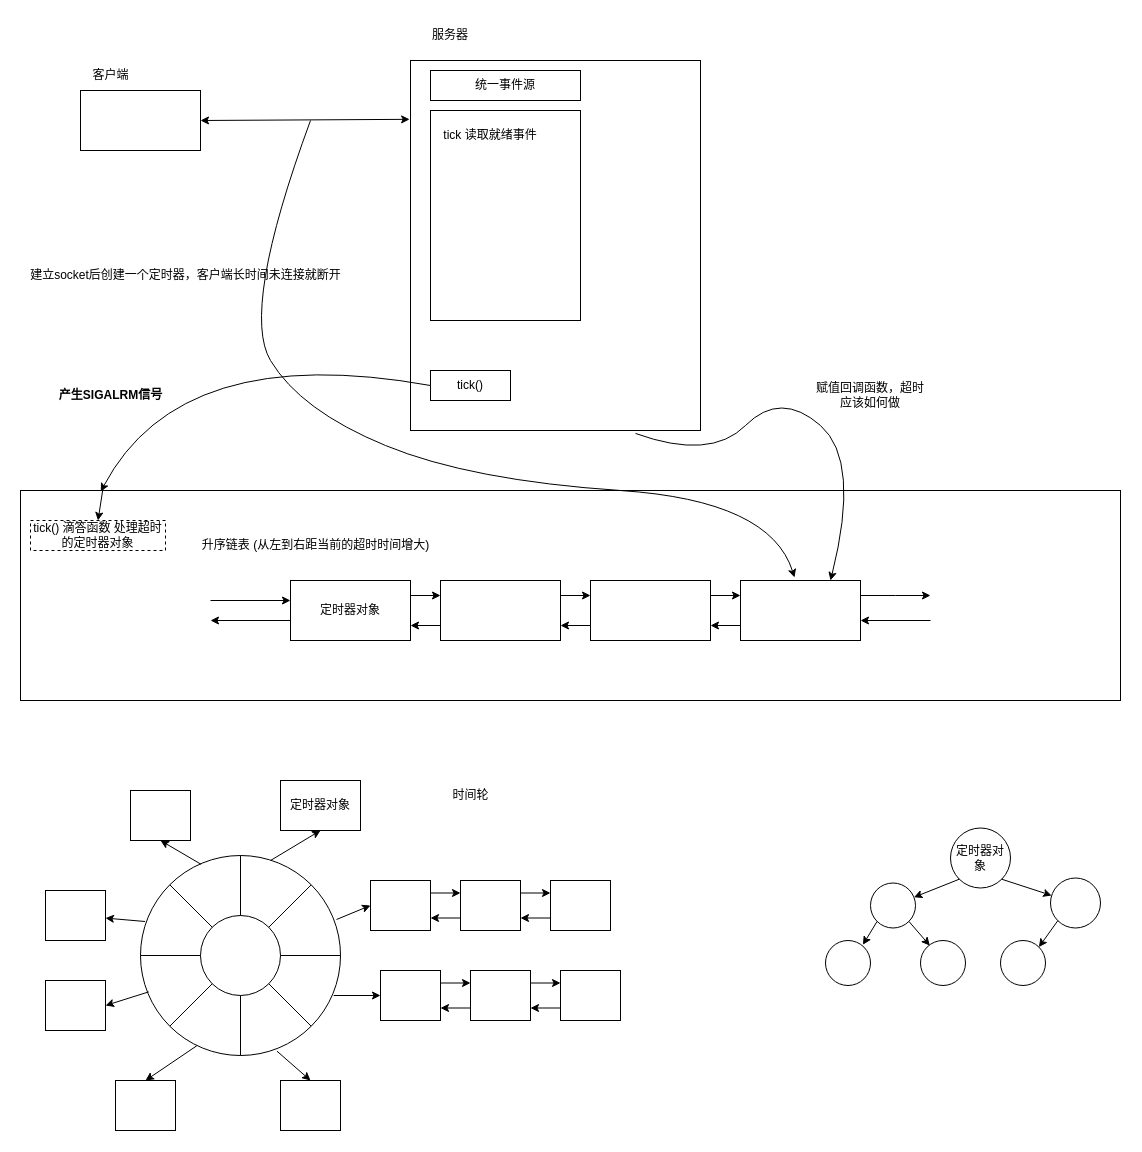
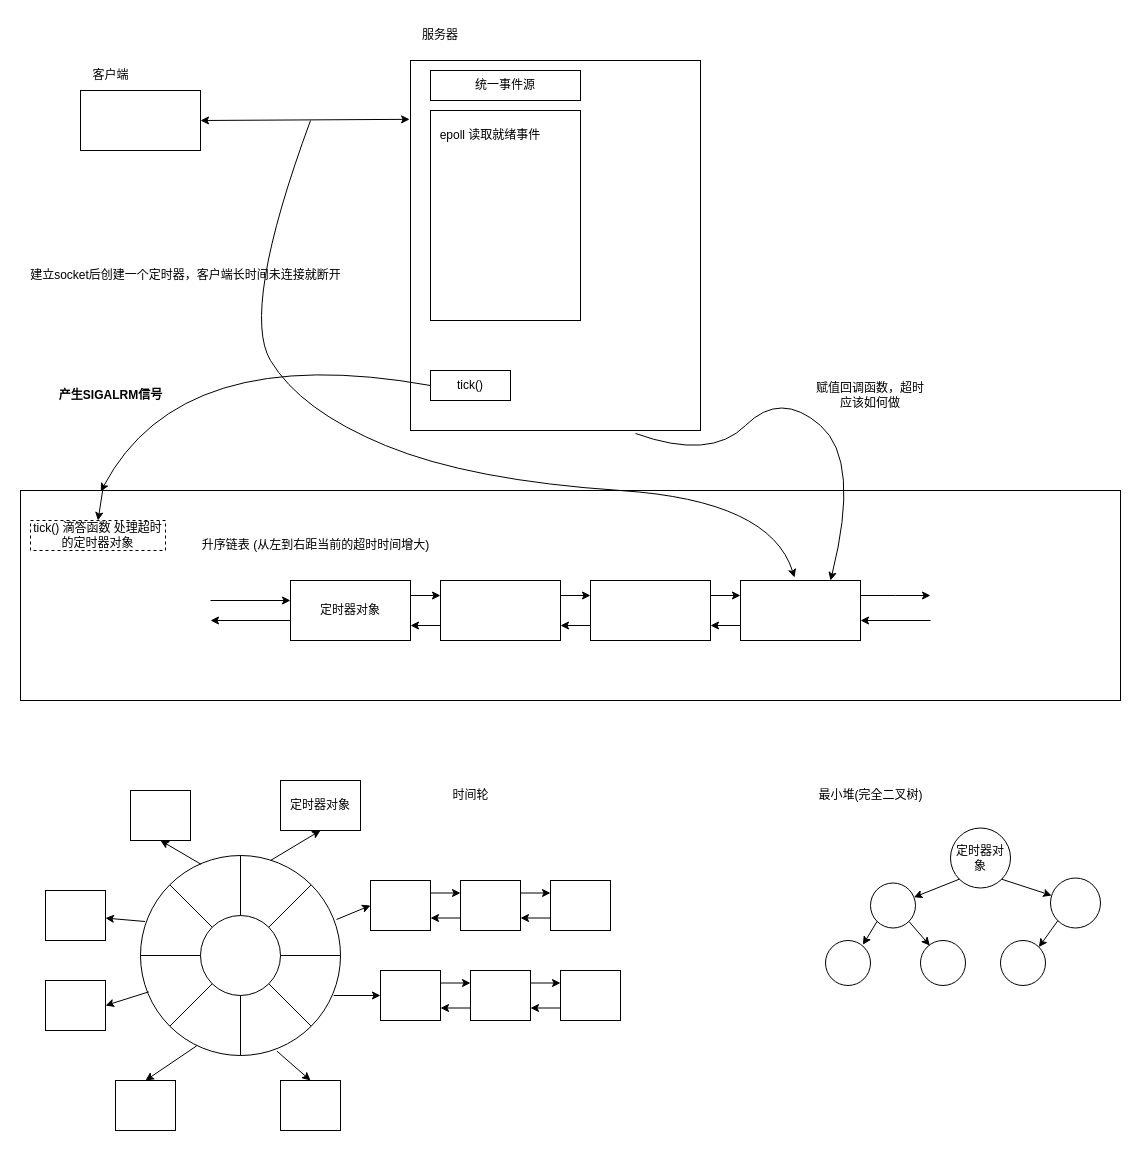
node "服务器": moved (451, 36) -> (441, 36)
node "tick 读取就绪事件": label "tick 读取就绪事件" -> "epoll 读取就绪事件"
node "最小堆(完全二叉树)": added
